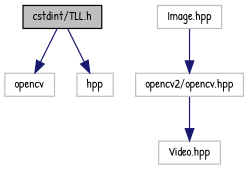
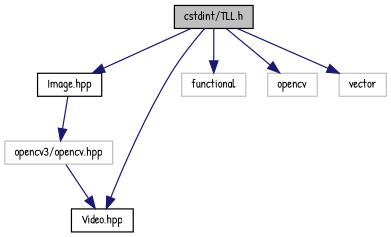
node "Image.hpp": color grey75 -> black
edge "cstdint/TLL.h" -> "Image.hpp": added
node "hpp": label "hpp" -> "vector"
node "opencv2/opencv.hpp": label "opencv2/opencv.hpp" -> "opencv3/opencv.hpp"
node "functional": added
edge "cstdint/TLL.h" -> "Video.hpp": added
node "Video.hpp": color grey75 -> black
